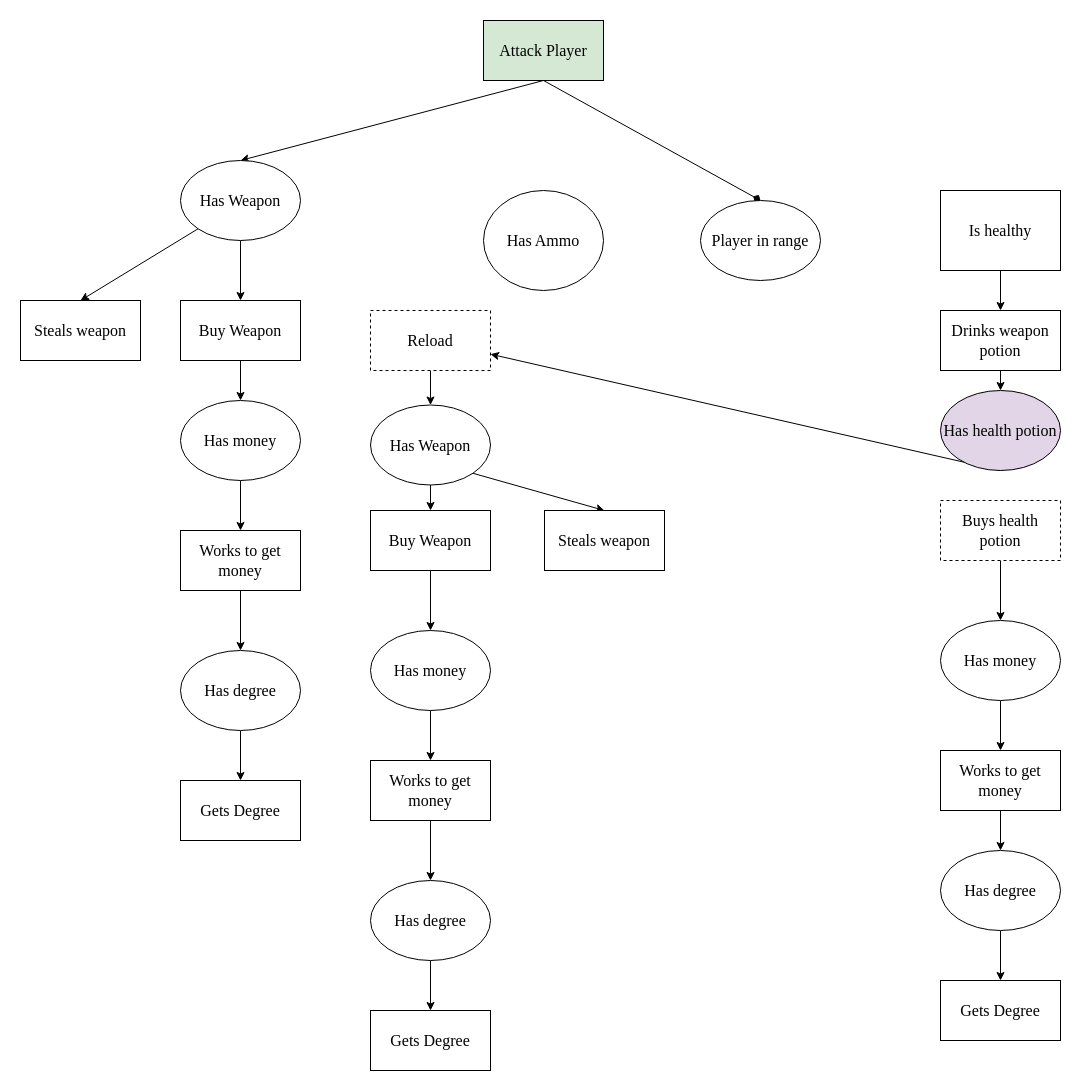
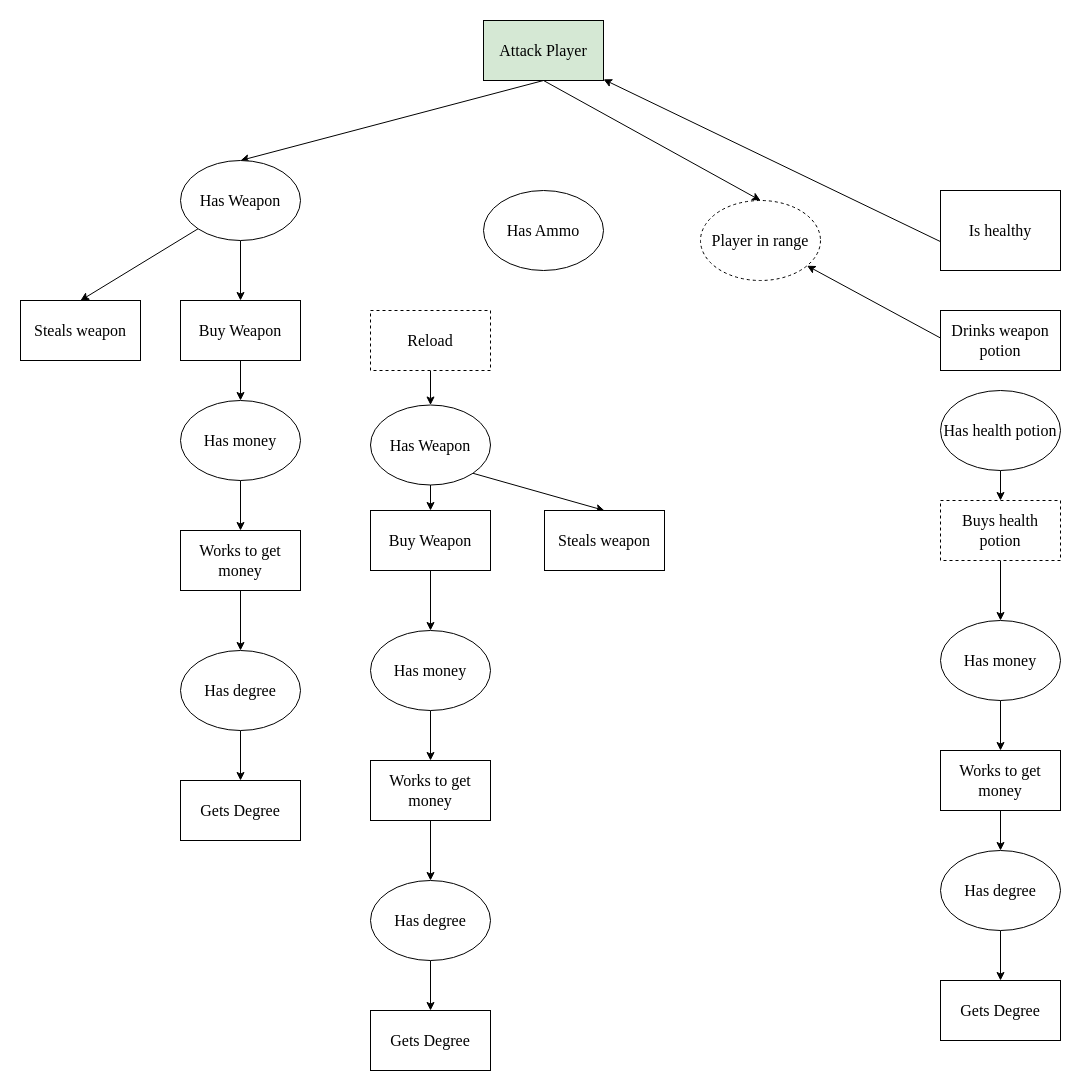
edge "Attack Player" -> "Player in range": arrowhead diamond -> classic
node "Has Ammo": size 120x100 -> 120x80
node "Player in range": style solid -> dashed
edge "Is healthy" -> "Drinks weapon potion": now "Is healthy" -> "Attack Player"
edge "Drinks weapon potion" -> "Has health potion": now "Drinks weapon potion" -> "Player in range"
edge "Has health potion" -> "Reload": now "Has health potion" -> "Buys health potion"
node "Has health potion": fillcolor #e1d5e7 -> #ffffff
